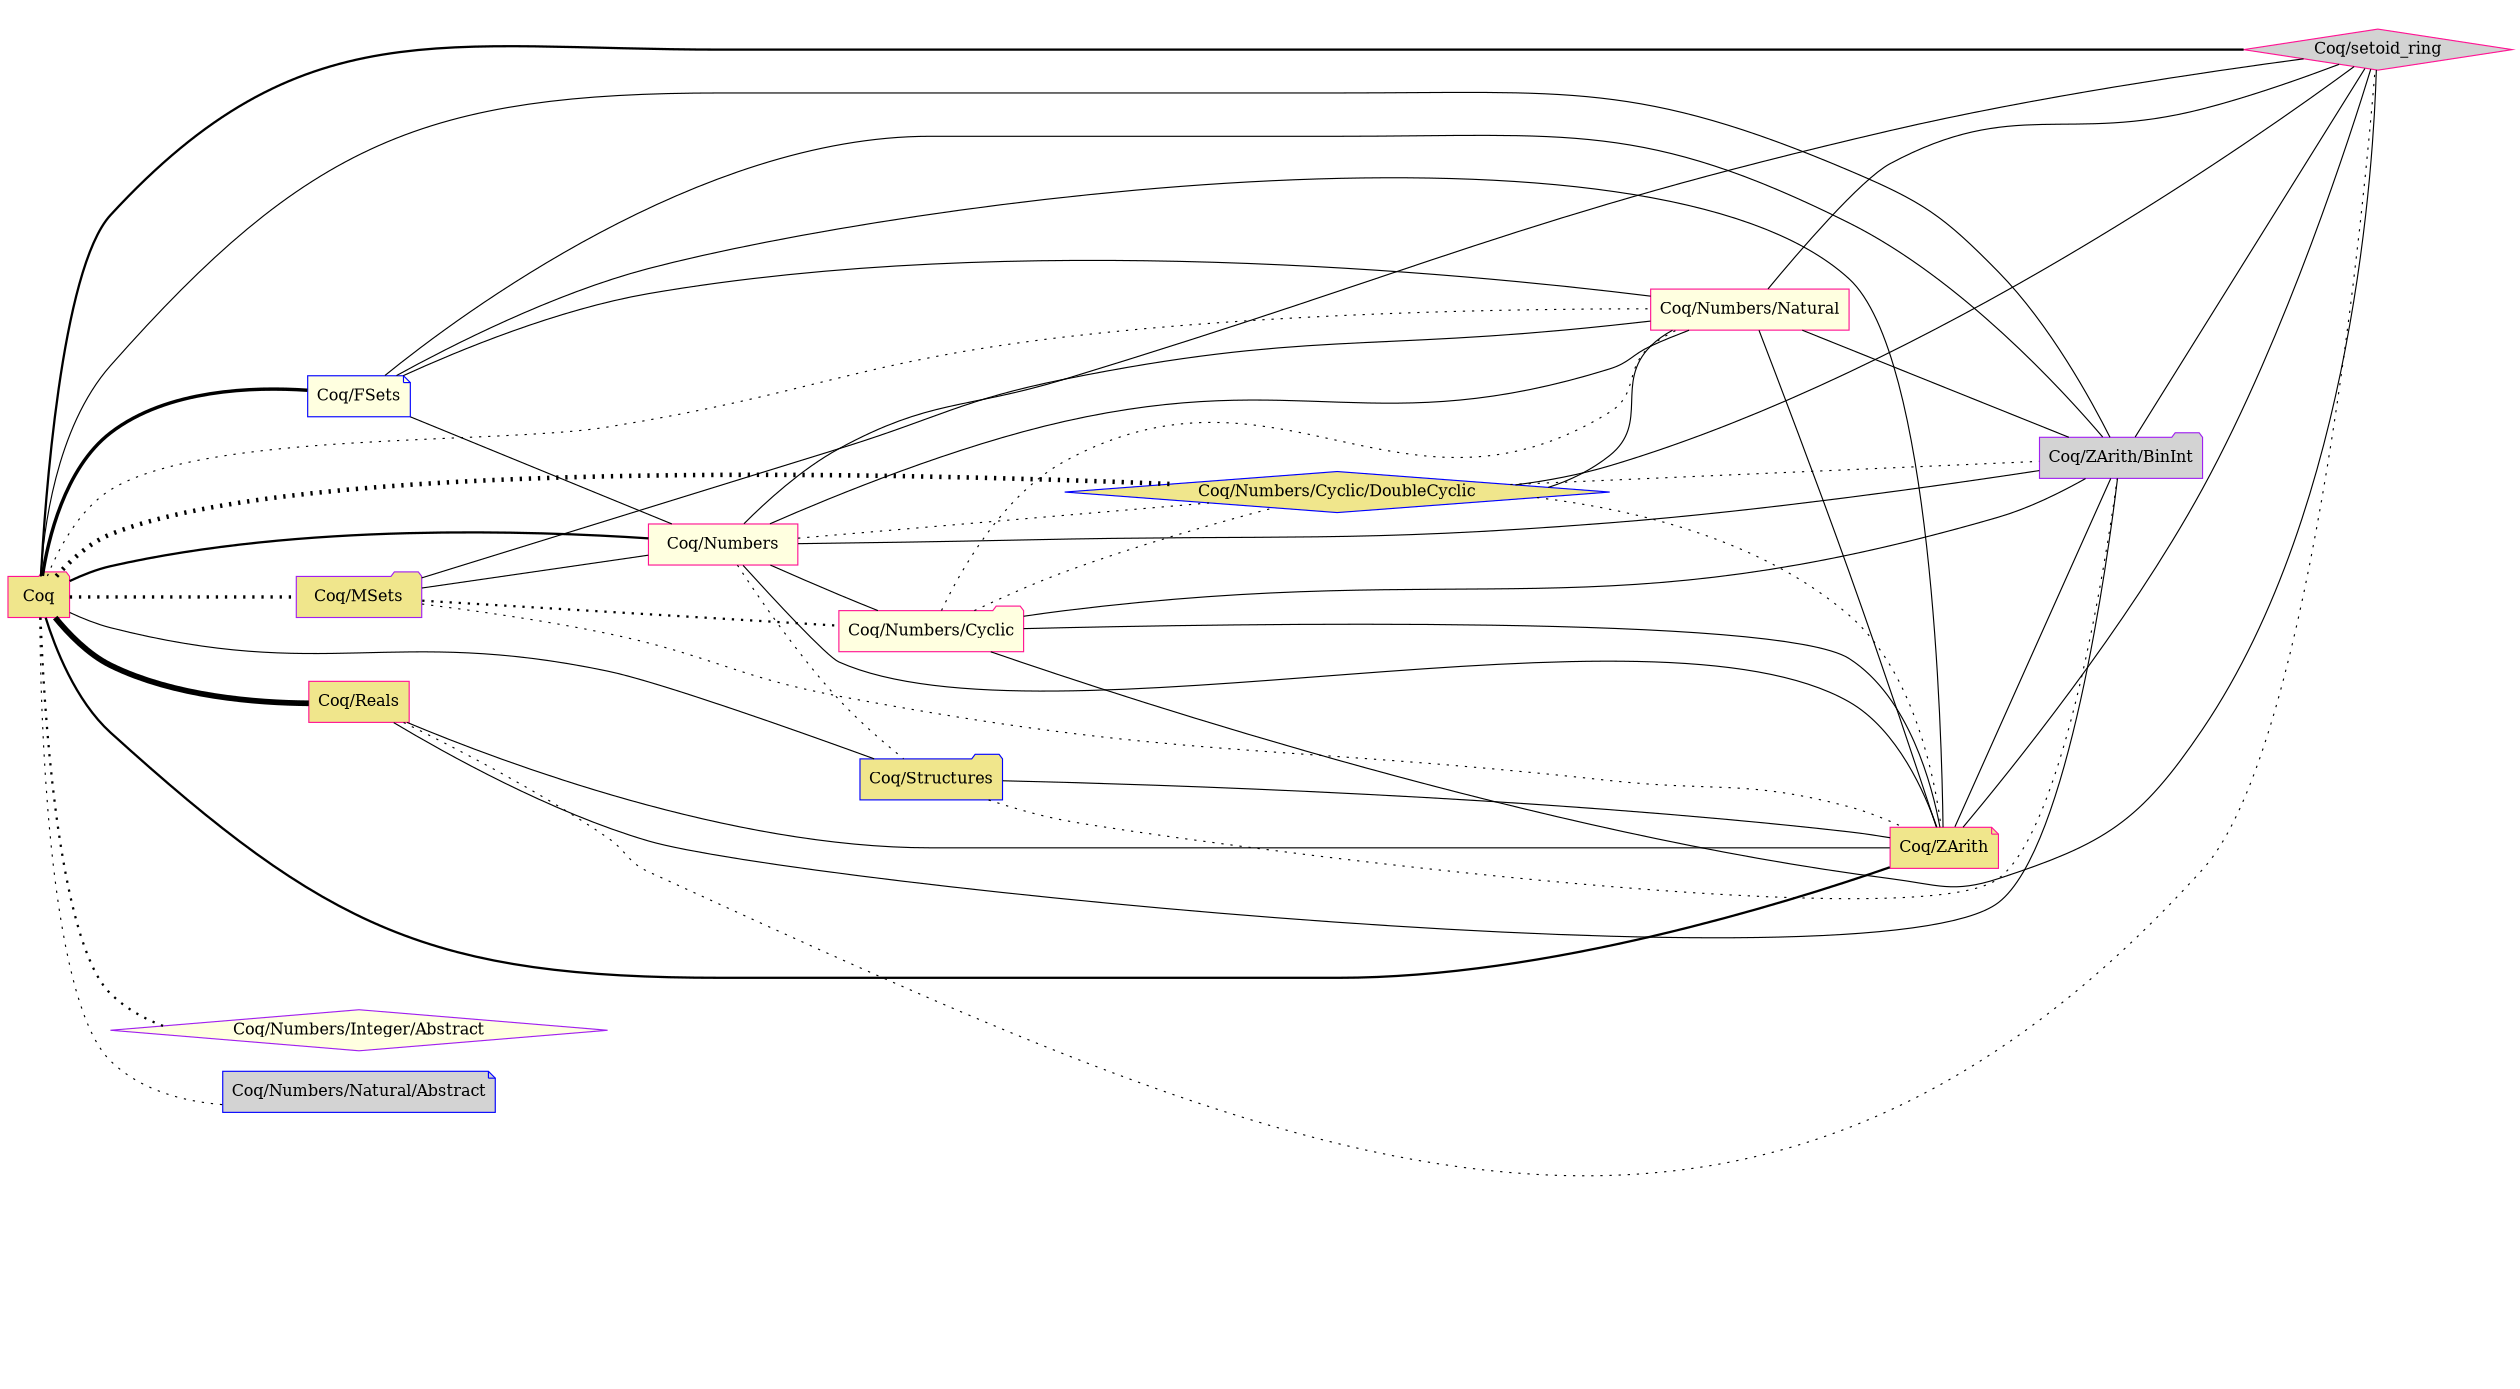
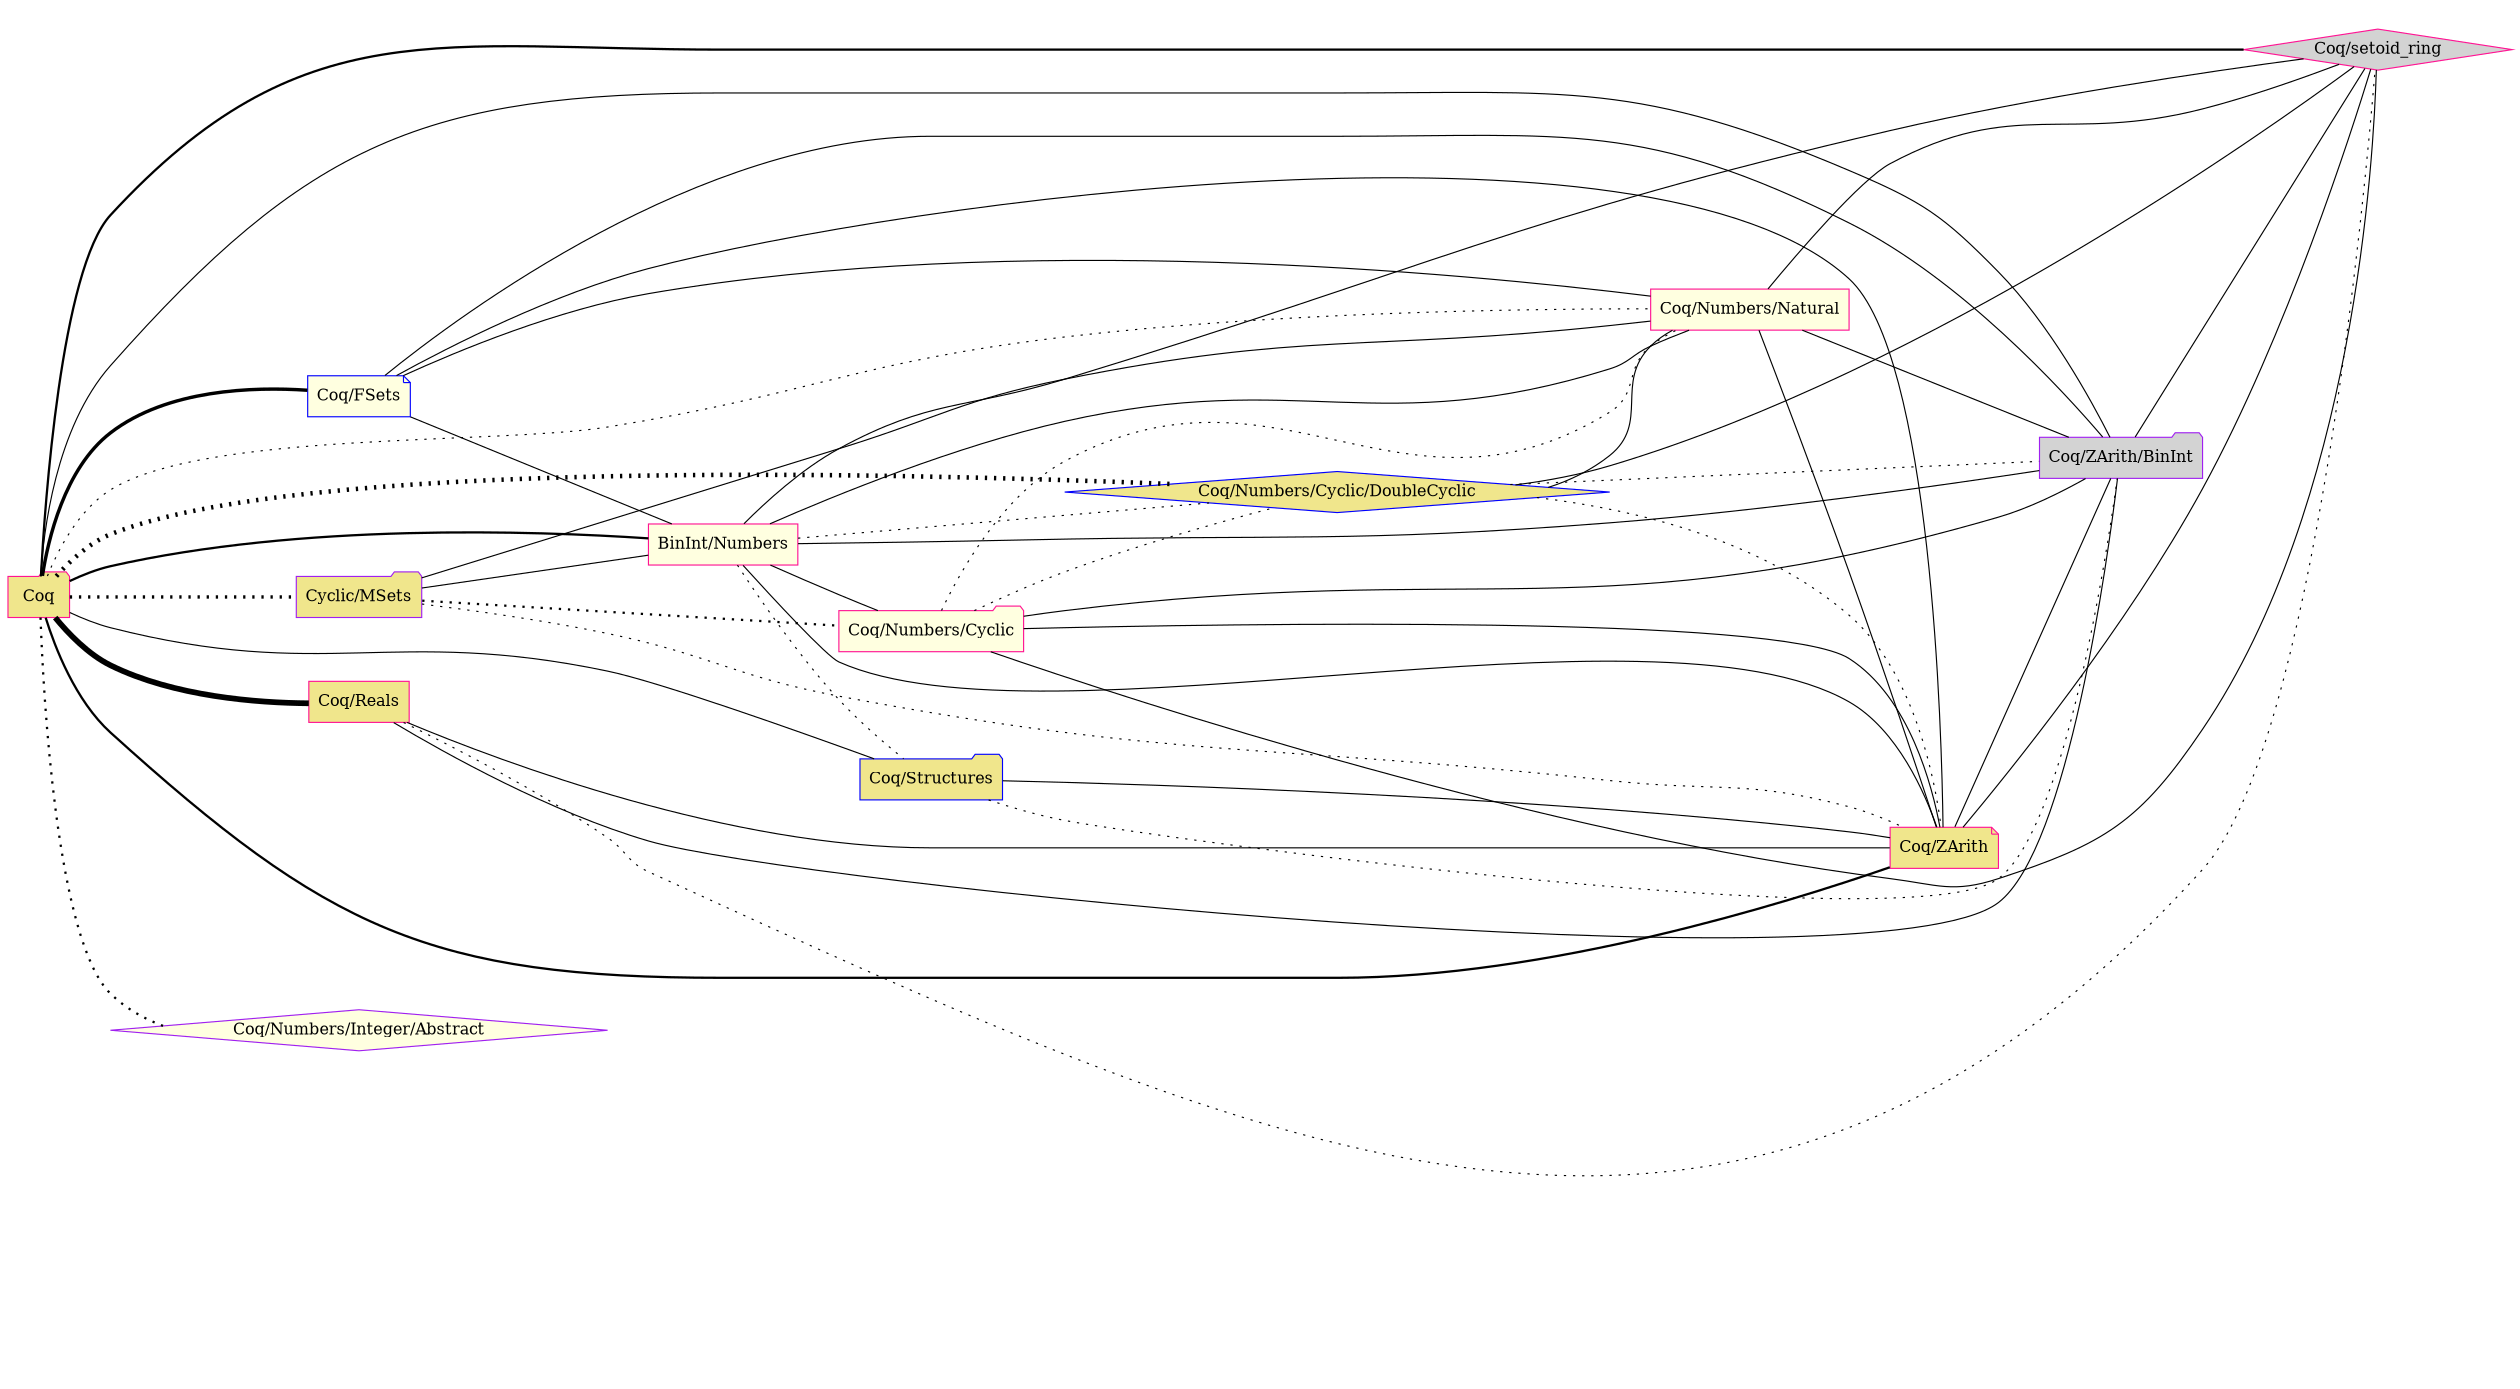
node "Coq/Numbers": label "Coq/Numbers" -> "BinInt/Numbers"
node "Coq/MSets": label "Coq/MSets" -> "Cyclic/MSets"
node "Coq/Numbers/Natural/Abstract": removed
